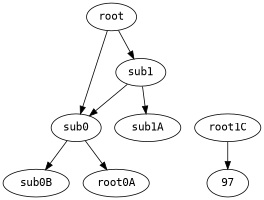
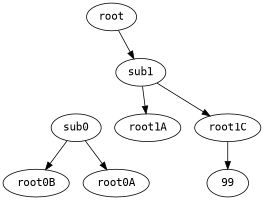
edge "root" -> "sub0": removed
edge "sub1" -> "sub0": now "sub1" -> "root1C"
node "sub1A": label "sub1A" -> "root1A"
node "sub0B": label "sub0B" -> "root0B"
node "97": label "97" -> "99"
